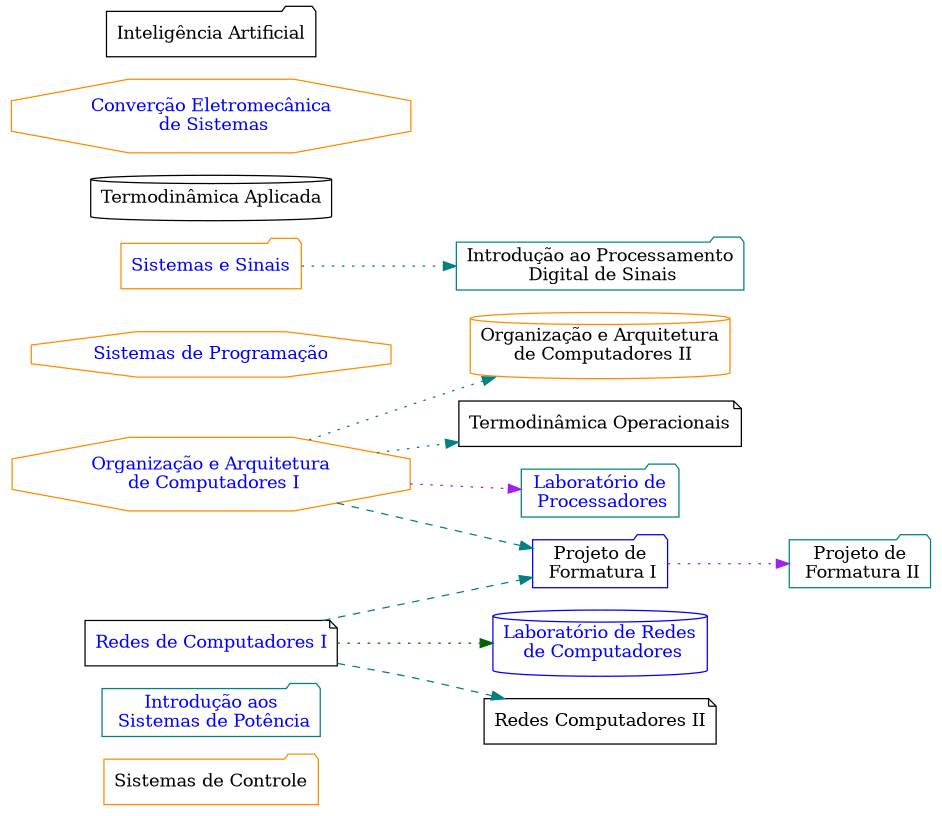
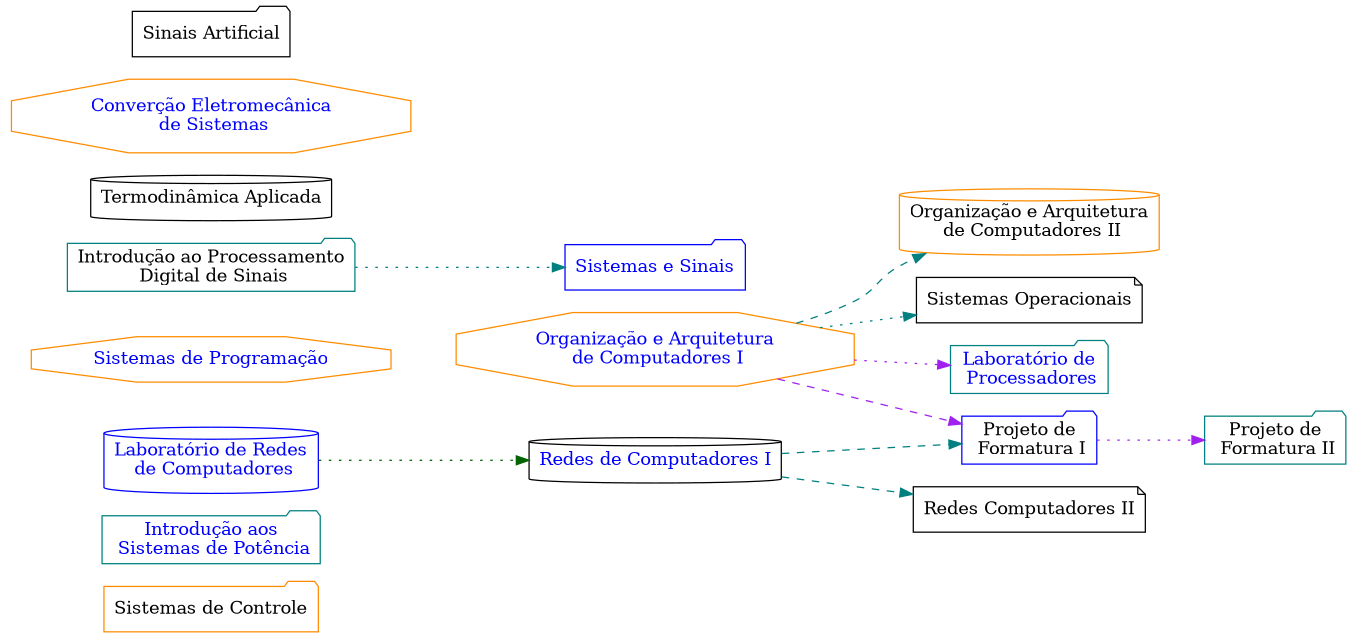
node "Inteligência Artificial": label "Inteligência Artificial" -> "Sinais Artificial"
node "Sistemas e Sinais": color darkorange -> blue
edge "Sistemas e Sinais" -> "Introdução ao Processamento Digital de Sinais": reversed
edge "Organização e Arquitetura de Computadores I" -> "Organização e Arquitetura de Computadores II": style dotted -> dashed
node "Termodinâmica Operacionais": label "Termodinâmica Operacionais" -> "Sistemas Operacionais"
edge "Organização e Arquitetura de Computadores I" -> "Projeto de Formatura I": color teal -> purple
node "Redes de Computadores I": shape note -> cylinder
edge "Redes de Computadores I" -> "Laboratório de Redes de Computadores": reversed
